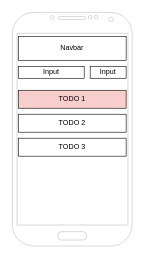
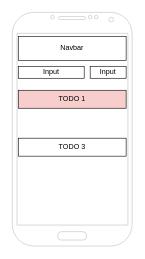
node "TODO 2": removed
